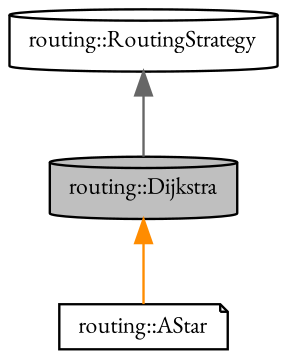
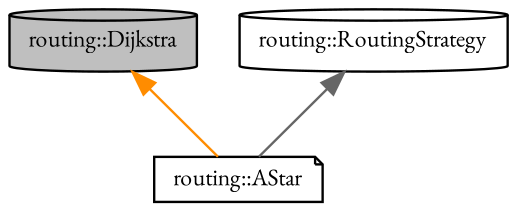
edge "routing::Dijkstra" -> "routing::RoutingStrategy": now "routing::AStar" -> "routing::RoutingStrategy"
